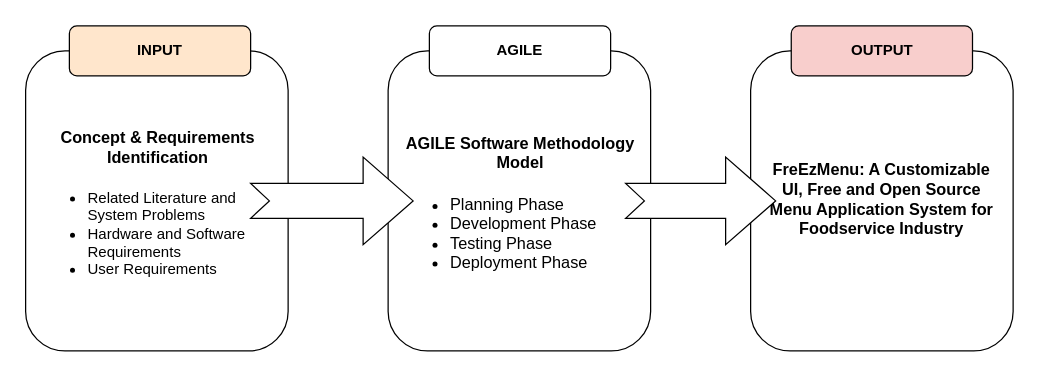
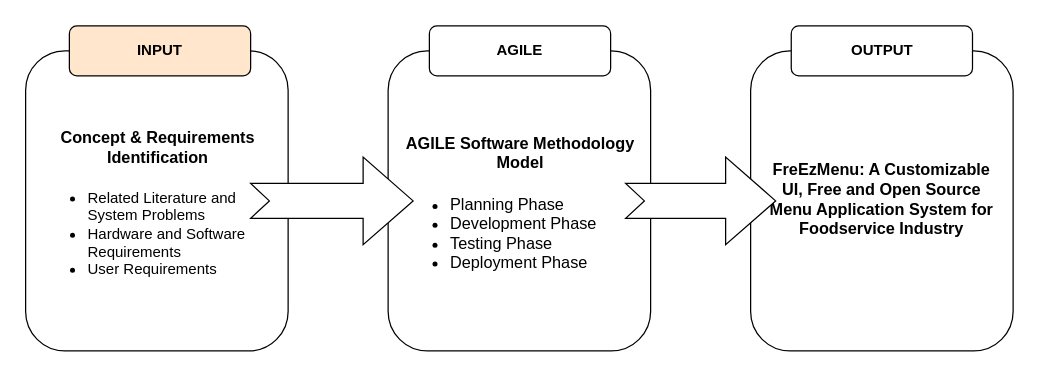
node "OUTPUT": fillcolor #f8cecc -> #ffffff
